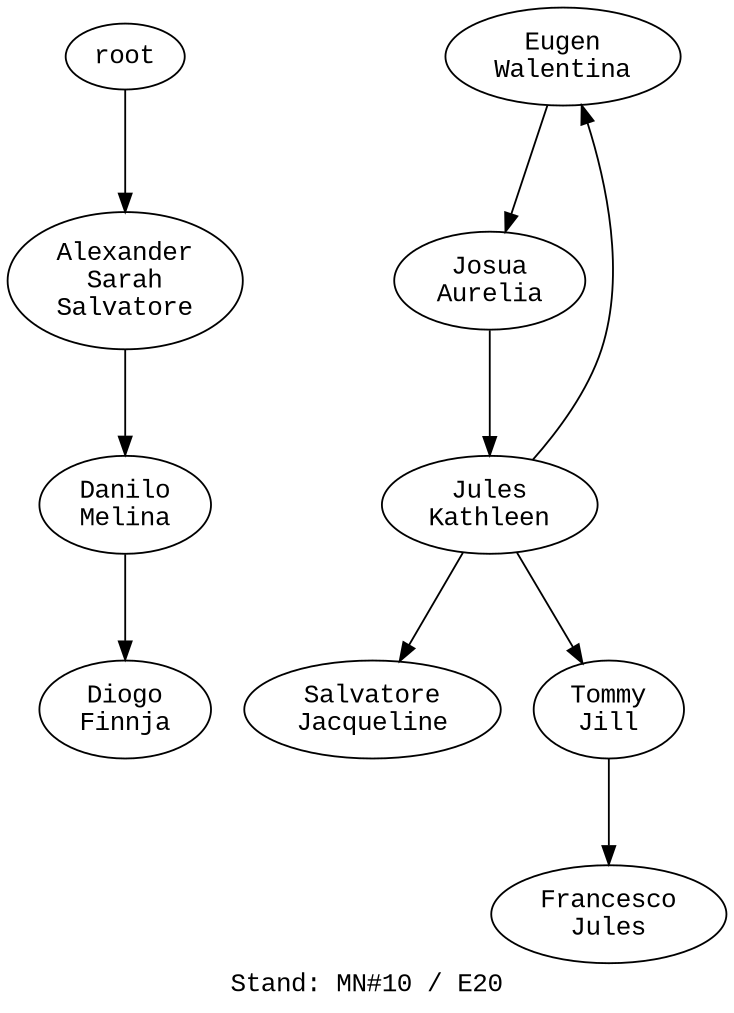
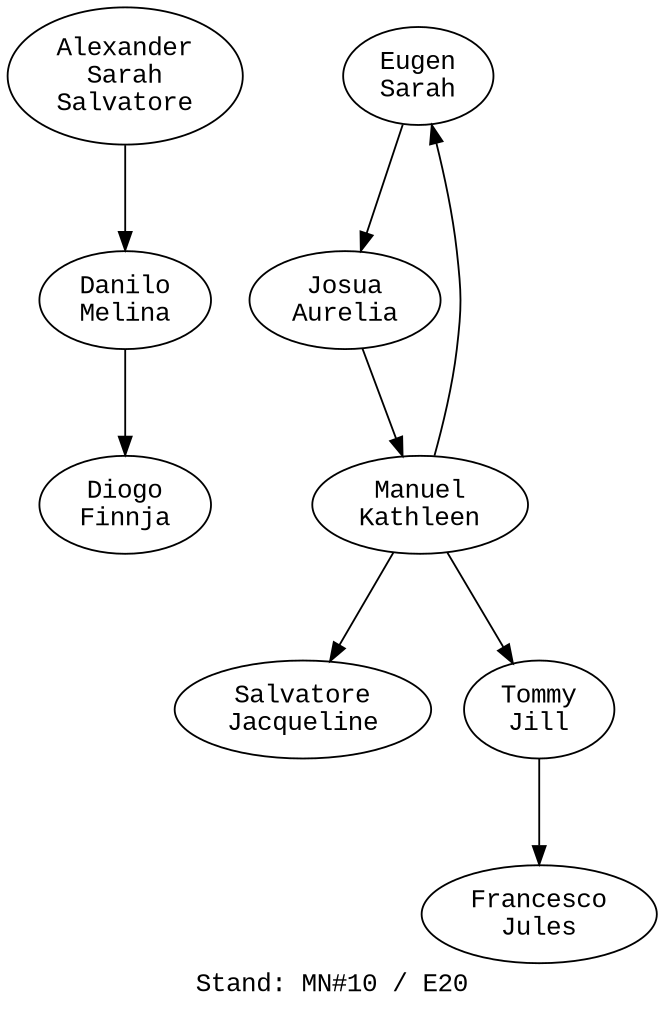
node "root": removed
node "Eugen Walentina": label "Eugen Walentina" -> "Eugen Sarah"
node "Jules Kathleen": label "Jules Kathleen" -> "Manuel Kathleen"
